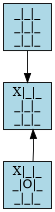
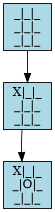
edge "X|_|_ _|O|_ _|_|_" -> "X|_|_ _|_|_ _|_|_": reversed
